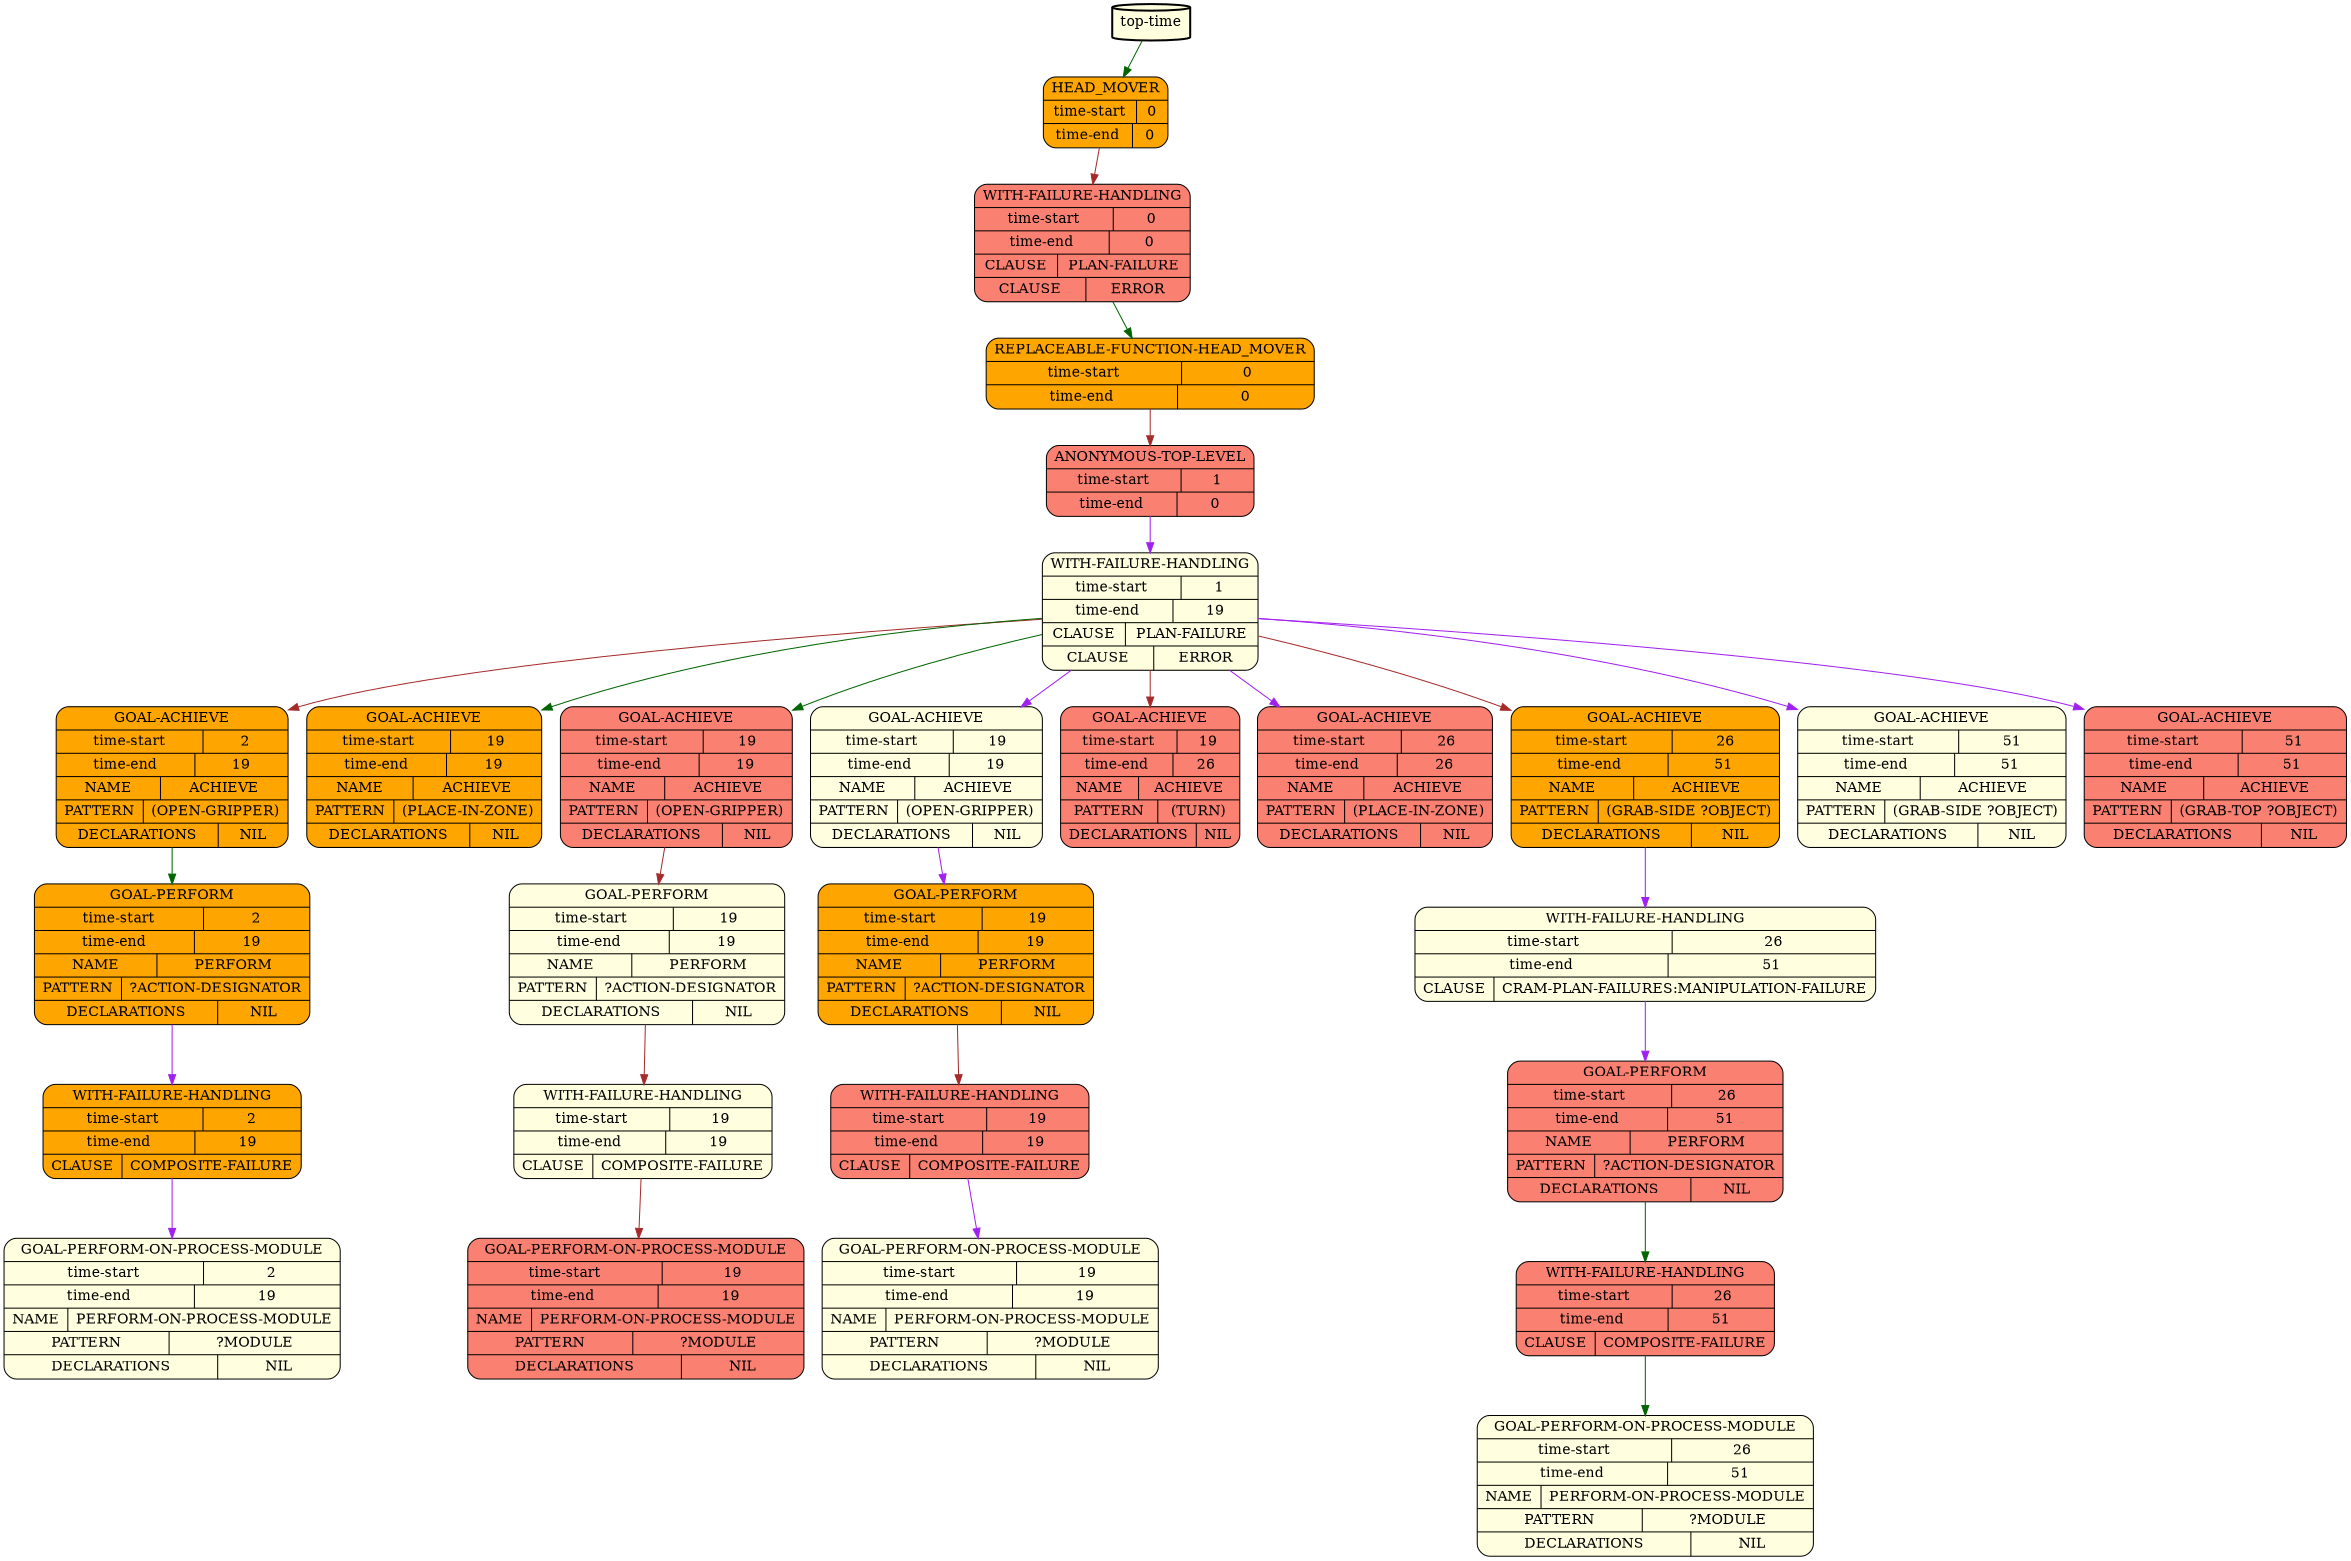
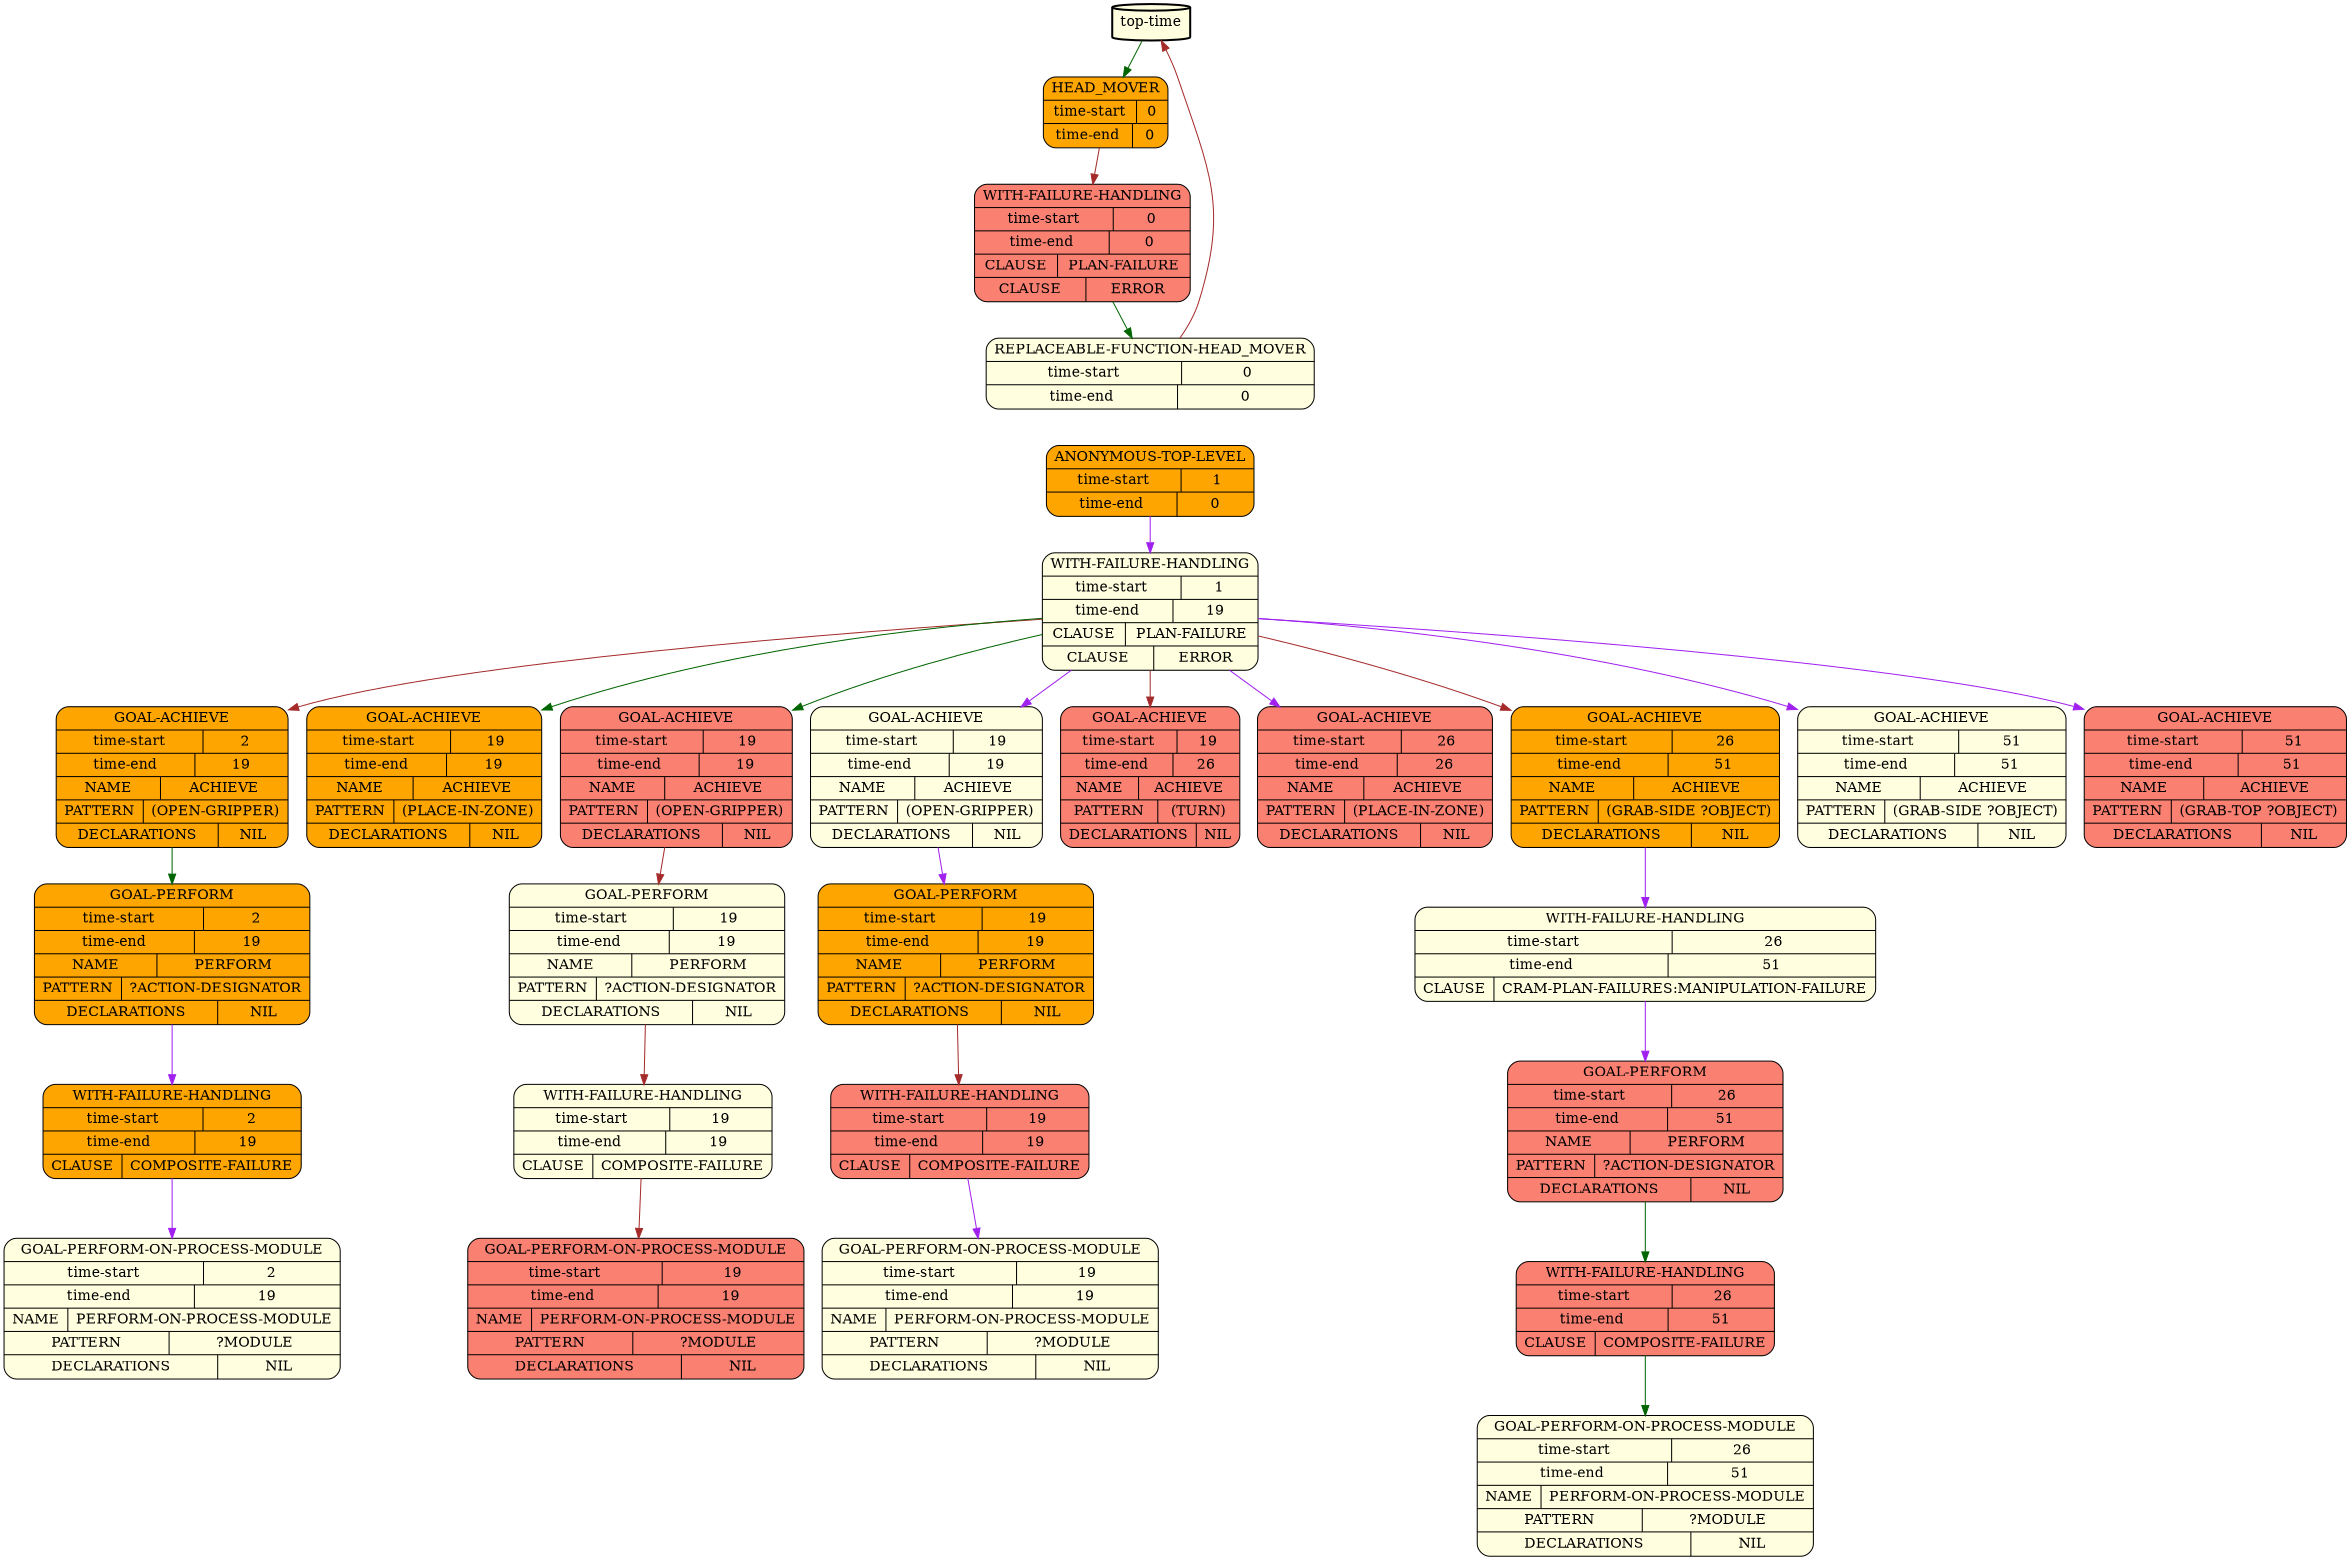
node "REPLACEABLE-FUNCTION-HEAD_MOVER": fillcolor orange -> lightyellow
edge "REPLACEABLE-FUNCTION-HEAD_MOVER" -> "ANONYMOUS-TOP-LEVEL": now "REPLACEABLE-FUNCTION-HEAD_MOVER" -> "top-time"
node "ANONYMOUS-TOP-LEVEL": fillcolor salmon -> orange
